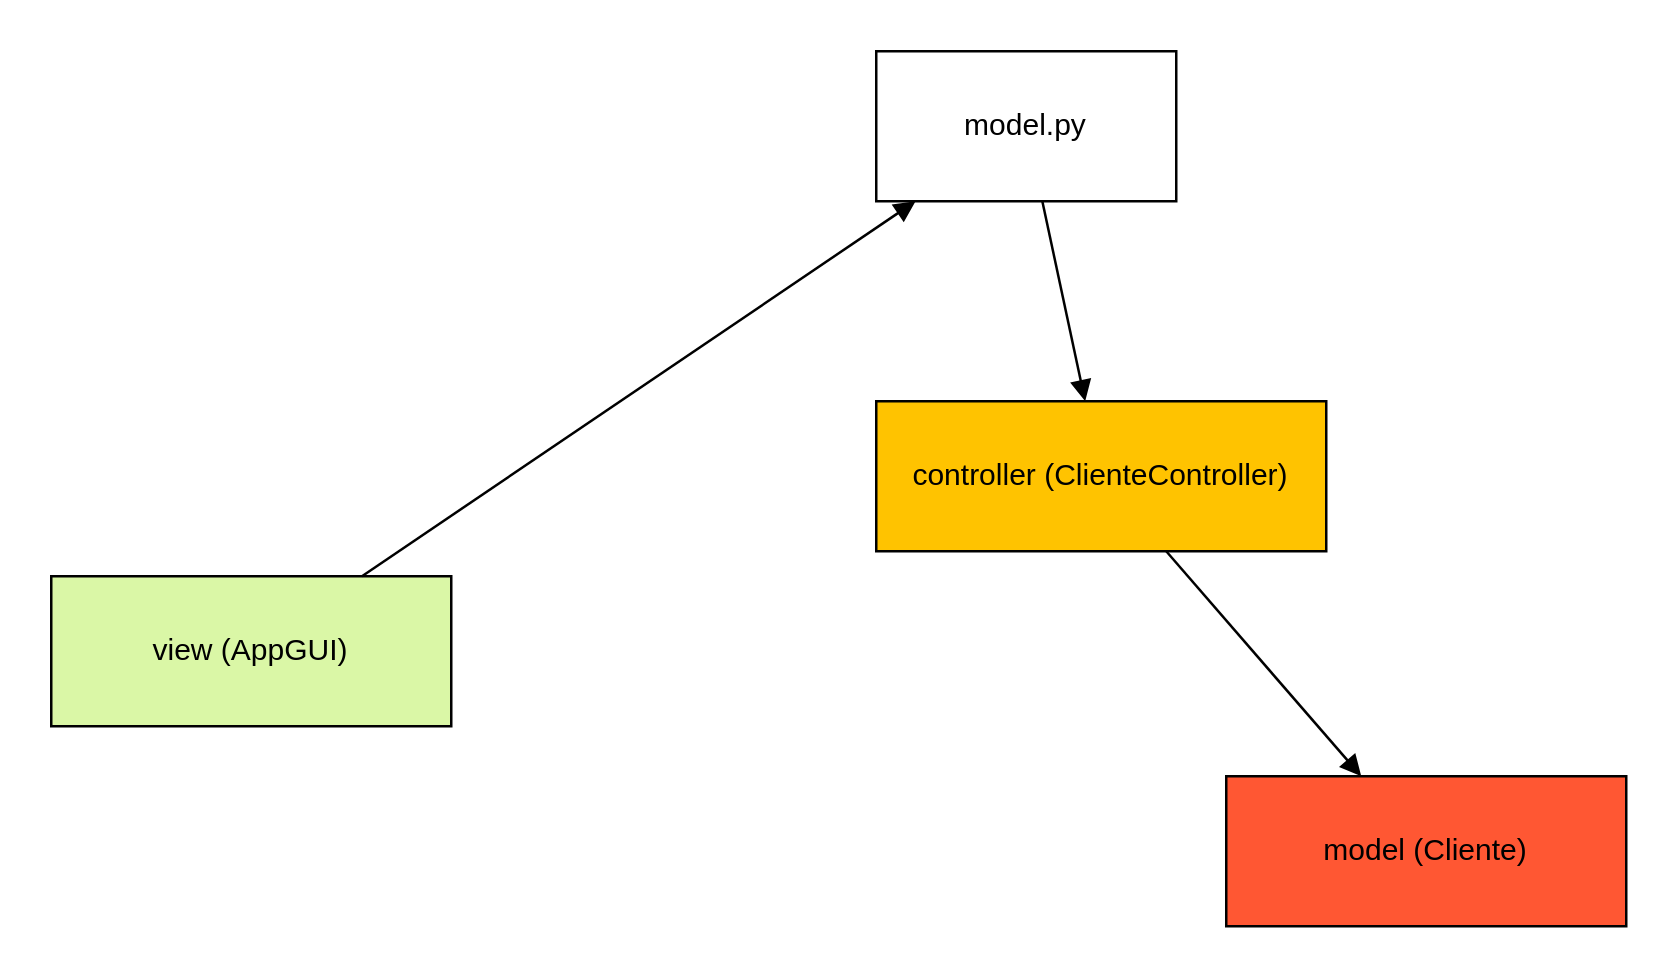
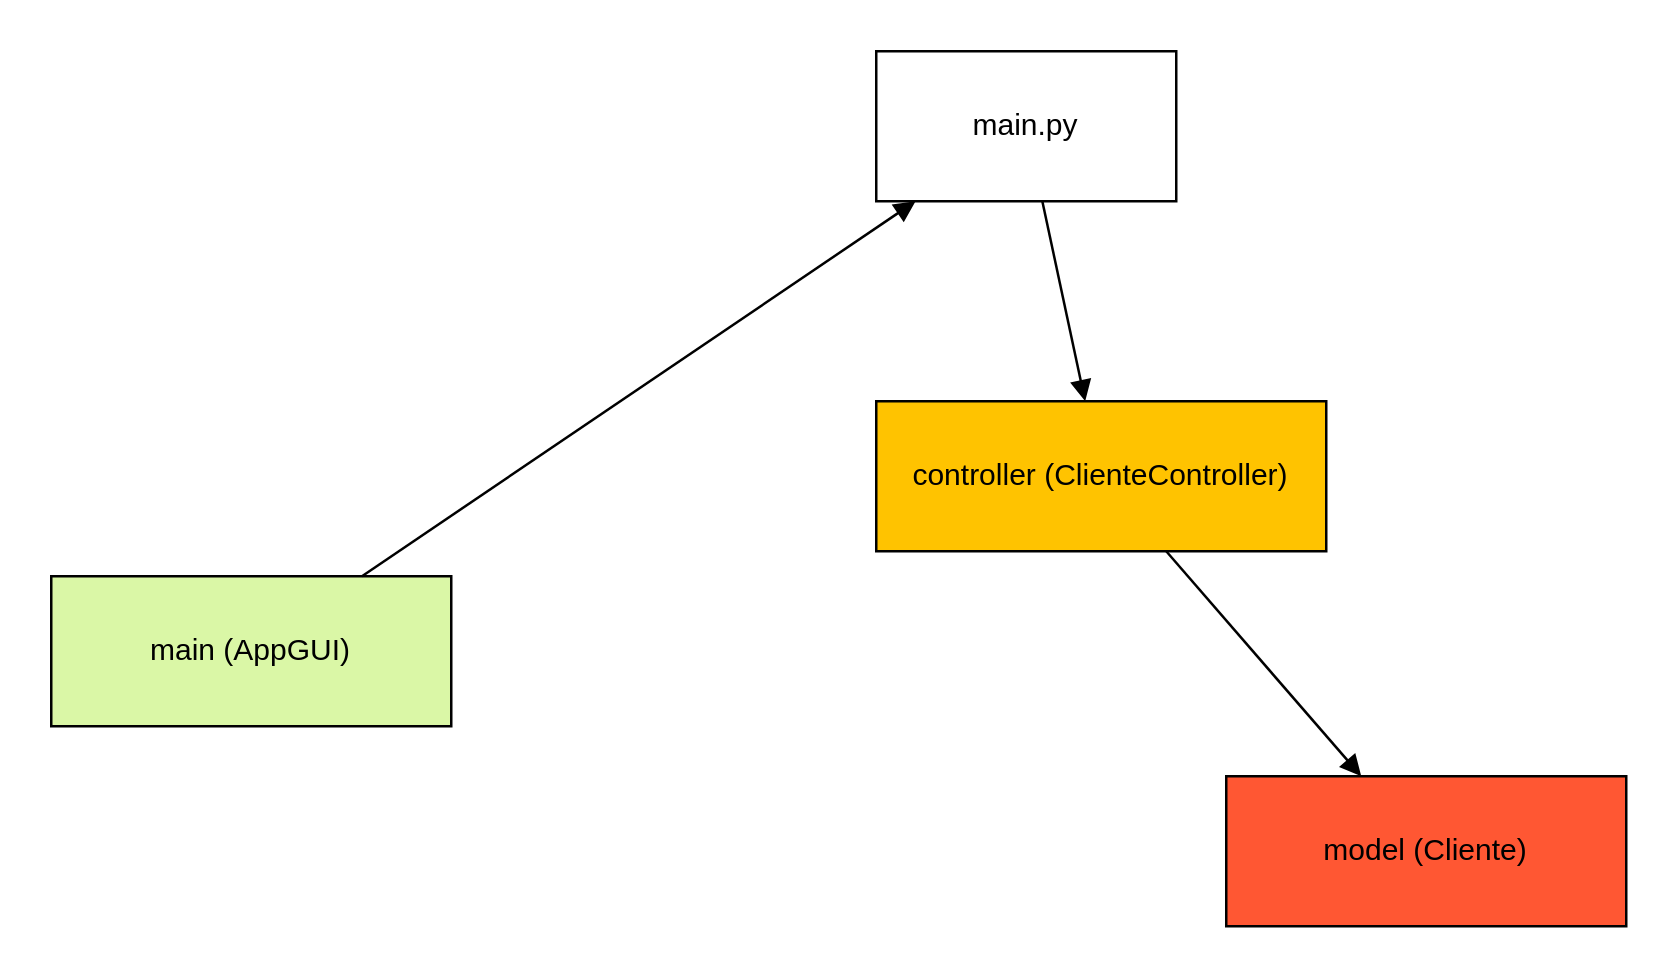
node "model.py": label "model.py" -> "main.py"
node "view (AppGUI)": label "view (AppGUI)" -> "main (AppGUI)"
